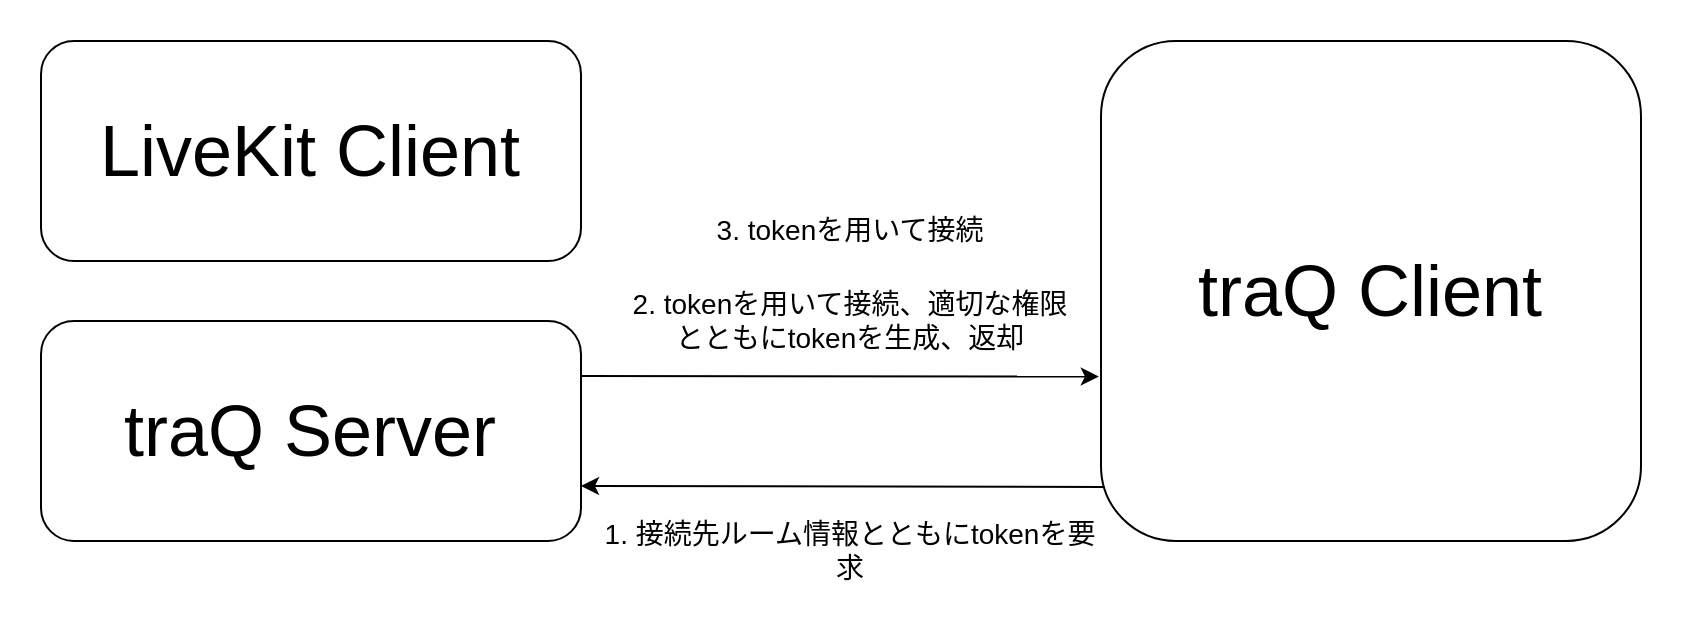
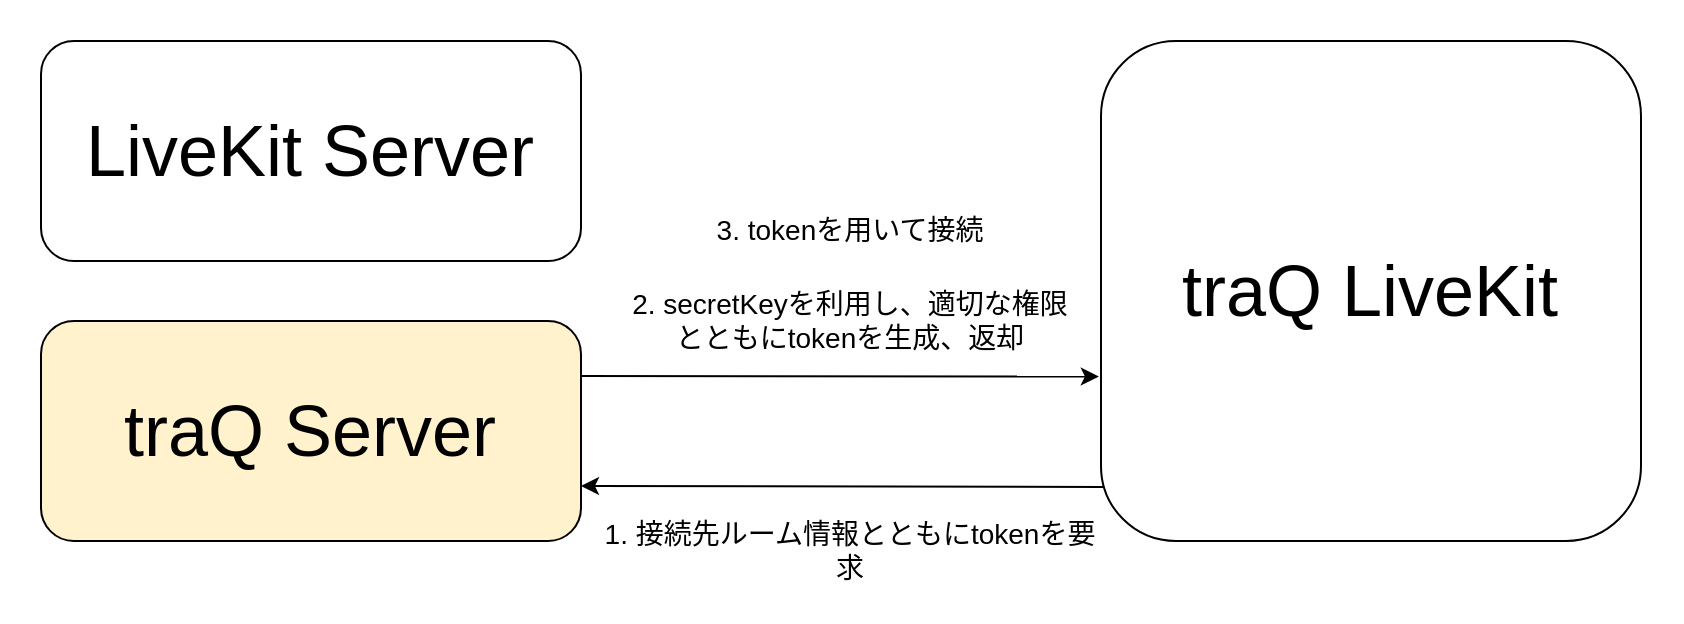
node "LiveKit Client": label "LiveKit Client" -> "LiveKit Server"
node "traQ Client": label "traQ Client" -> "traQ LiveKit"
node "2. tokenを用いて接続、適切な権限とともにtokenを生成、返却": label "2. tokenを用いて接続、適切な権限とともにtokenを生成、返却" -> "2. secretKeyを利用し、適切な権限とともにtokenを生成、返却"
node "traQ Server": fillcolor #ffffff -> #fff2cc
